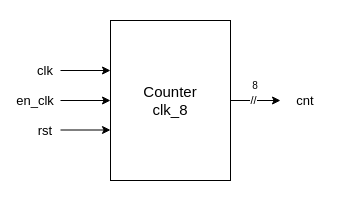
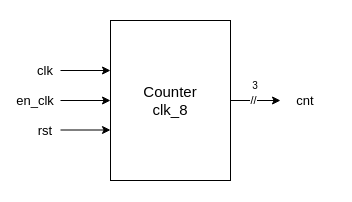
node "8": label "8" -> "3"
